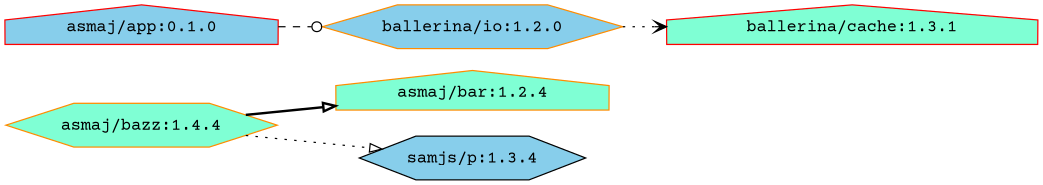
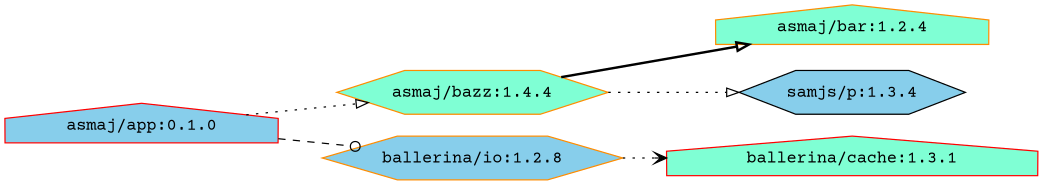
node "ballerina/io:1.2.0": label "ballerina/io:1.2.0" -> "ballerina/io:1.2.8"
edge "asmaj/app:0.1.0" -> "asmaj/bazz:1.4.4": added
